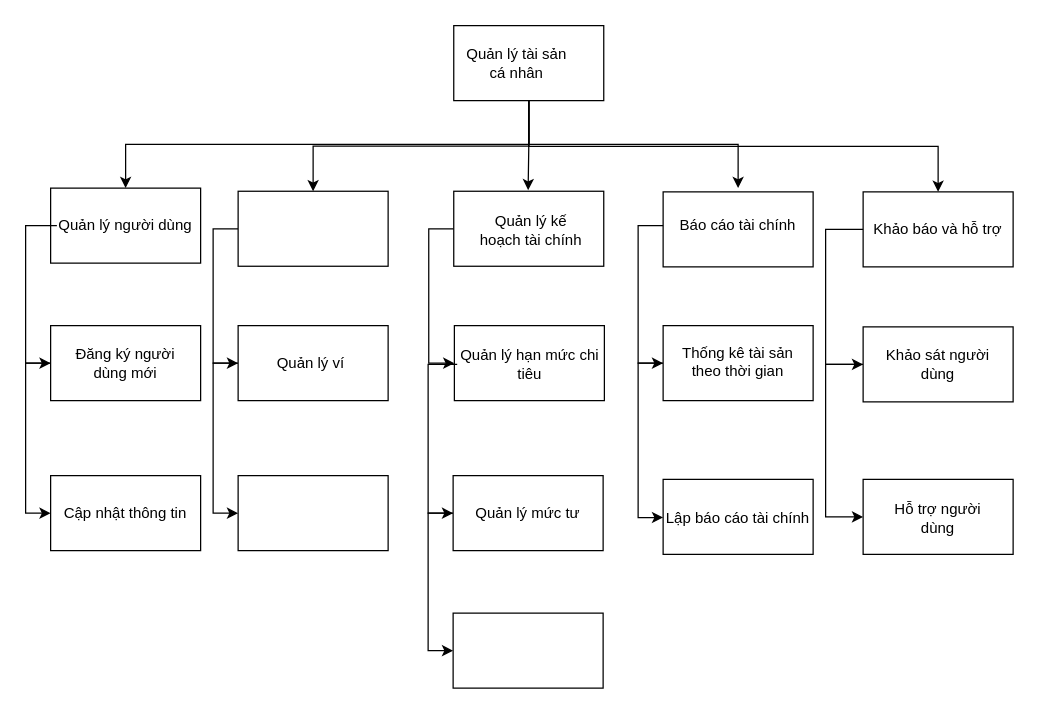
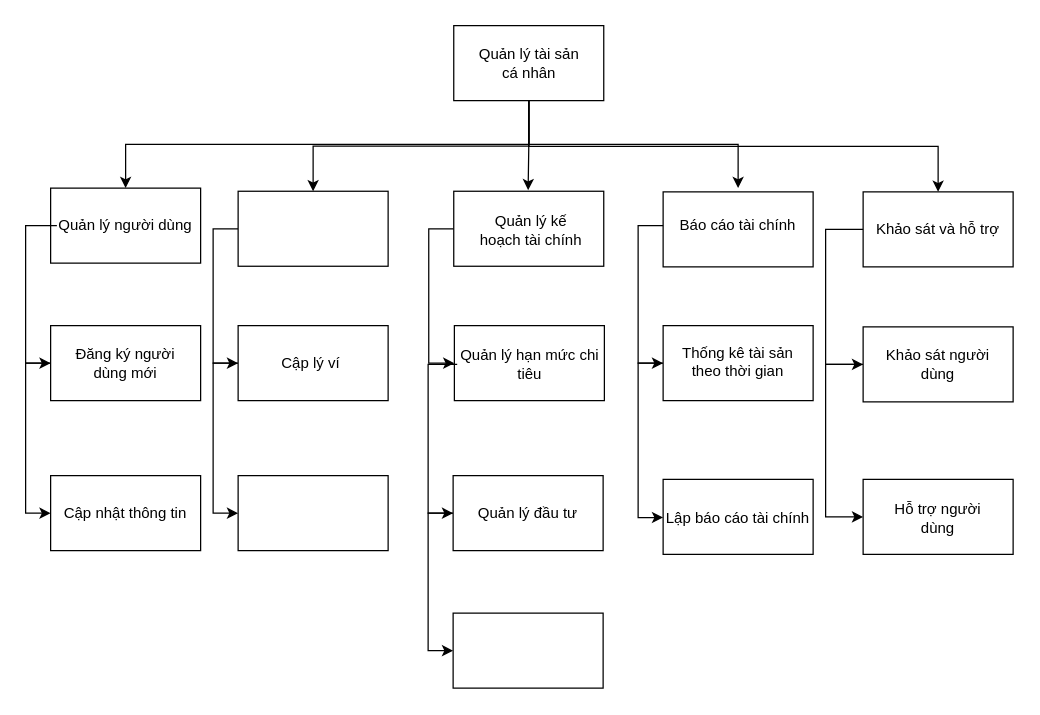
node "Quản lý tài sản cá nhân": moved (516, 63) -> (529, 63)
node "Khảo báo và hỗ trợ": label "Khảo báo và hỗ trợ" -> "Khảo sát và hỗ trợ"
node "Quản lý ví": label "Quản lý ví" -> "Cập lý ví"
node "Quản lý mức tư": label "Quản lý mức tư" -> "Quản lý đầu tư"
